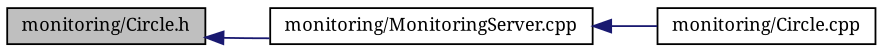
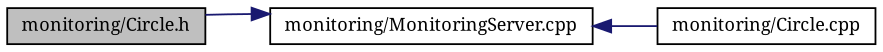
edge "monitoring/MonitoringServer.cpp" -> "monitoring/Circle.h": reversed
